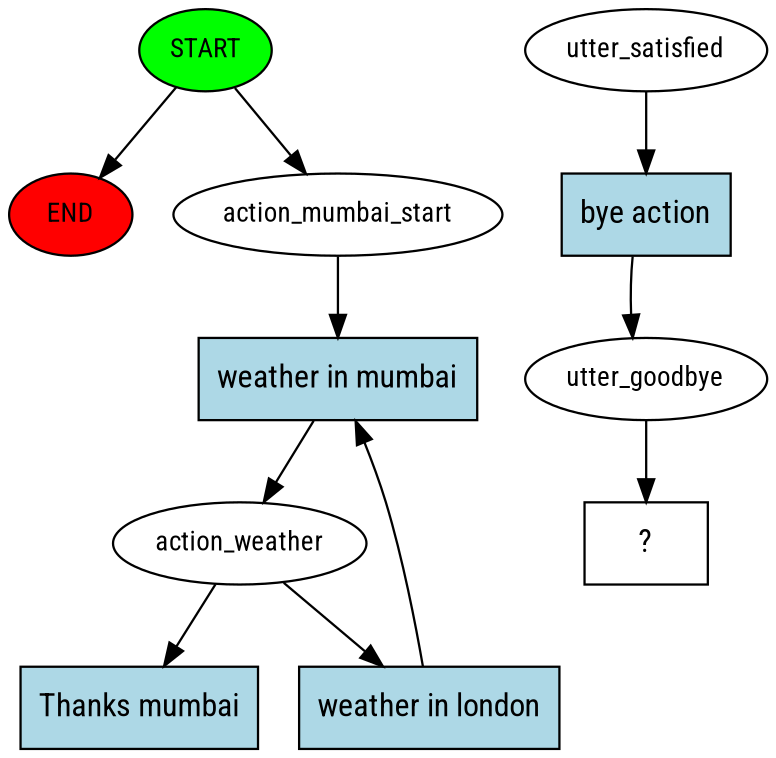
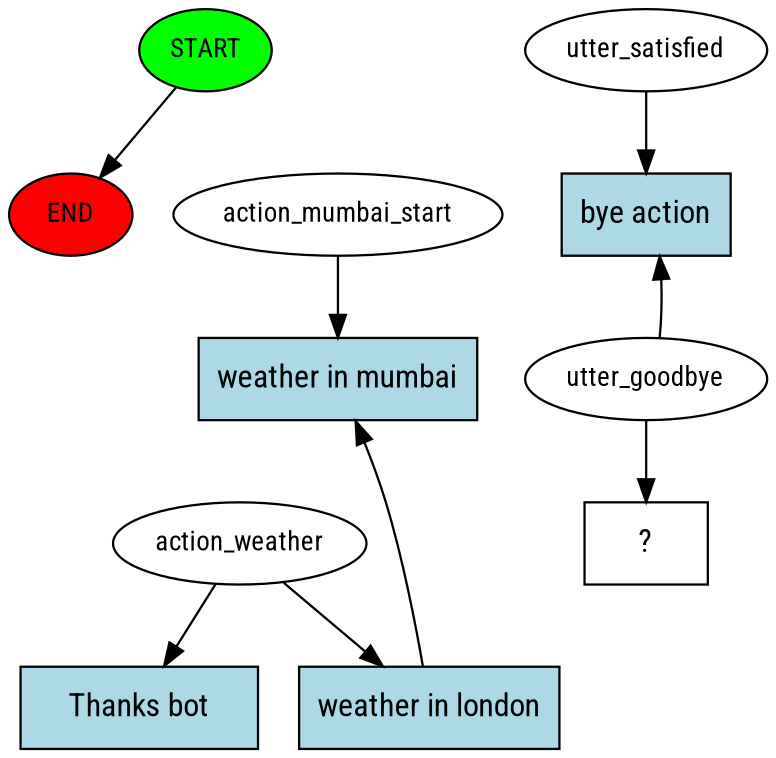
edge "START" -> "action_mumbai_start": removed
edge "bye action" -> "utter_goodbye": reversed
edge "weather in mumbai" -> "action_weather": removed
node "Thanks mumbai": label "Thanks mumbai" -> "Thanks bot"
